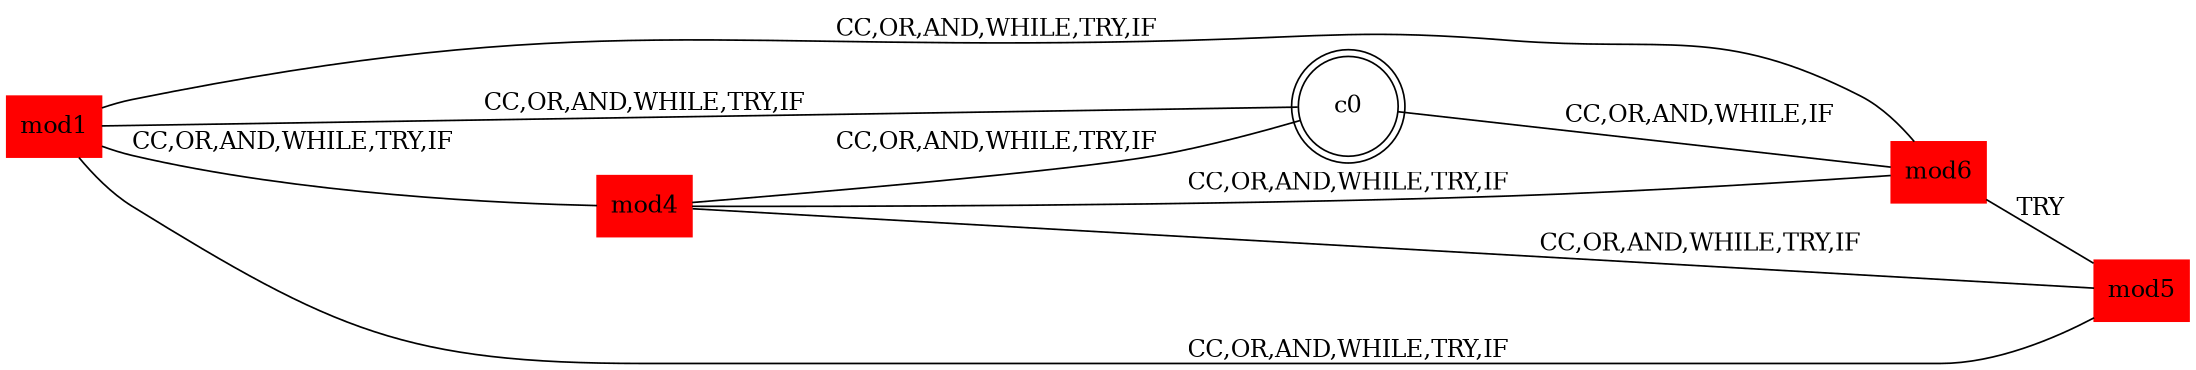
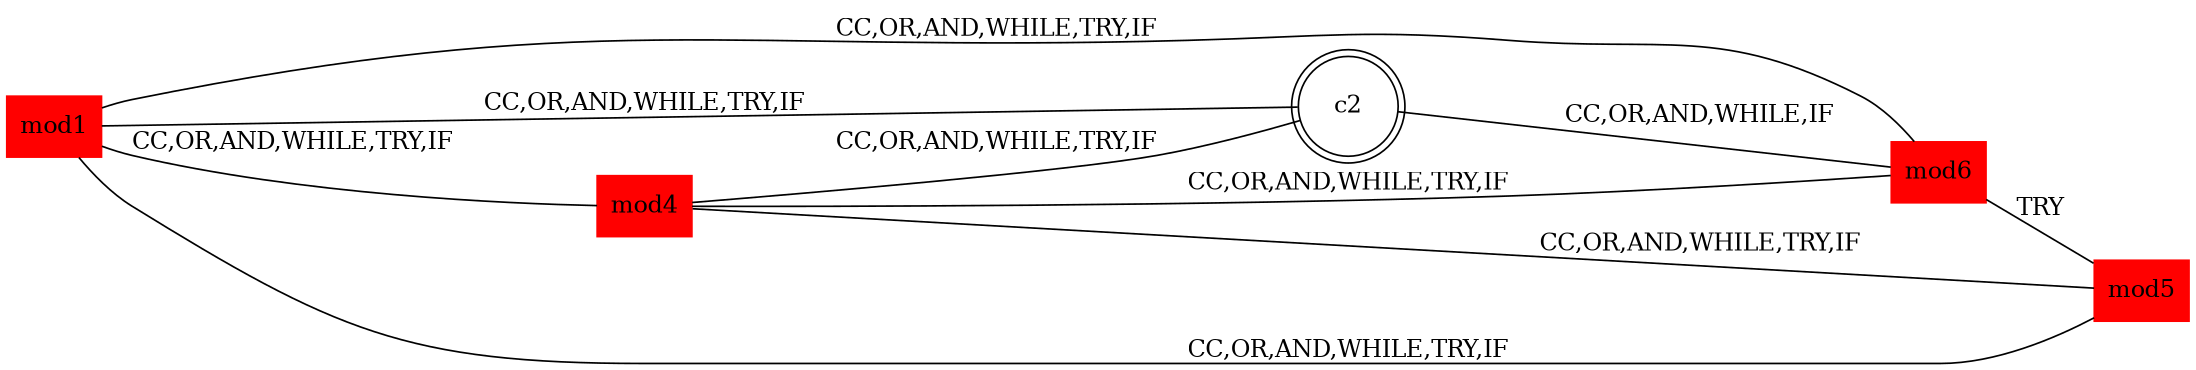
node "c0": label "c0" -> "c2"
